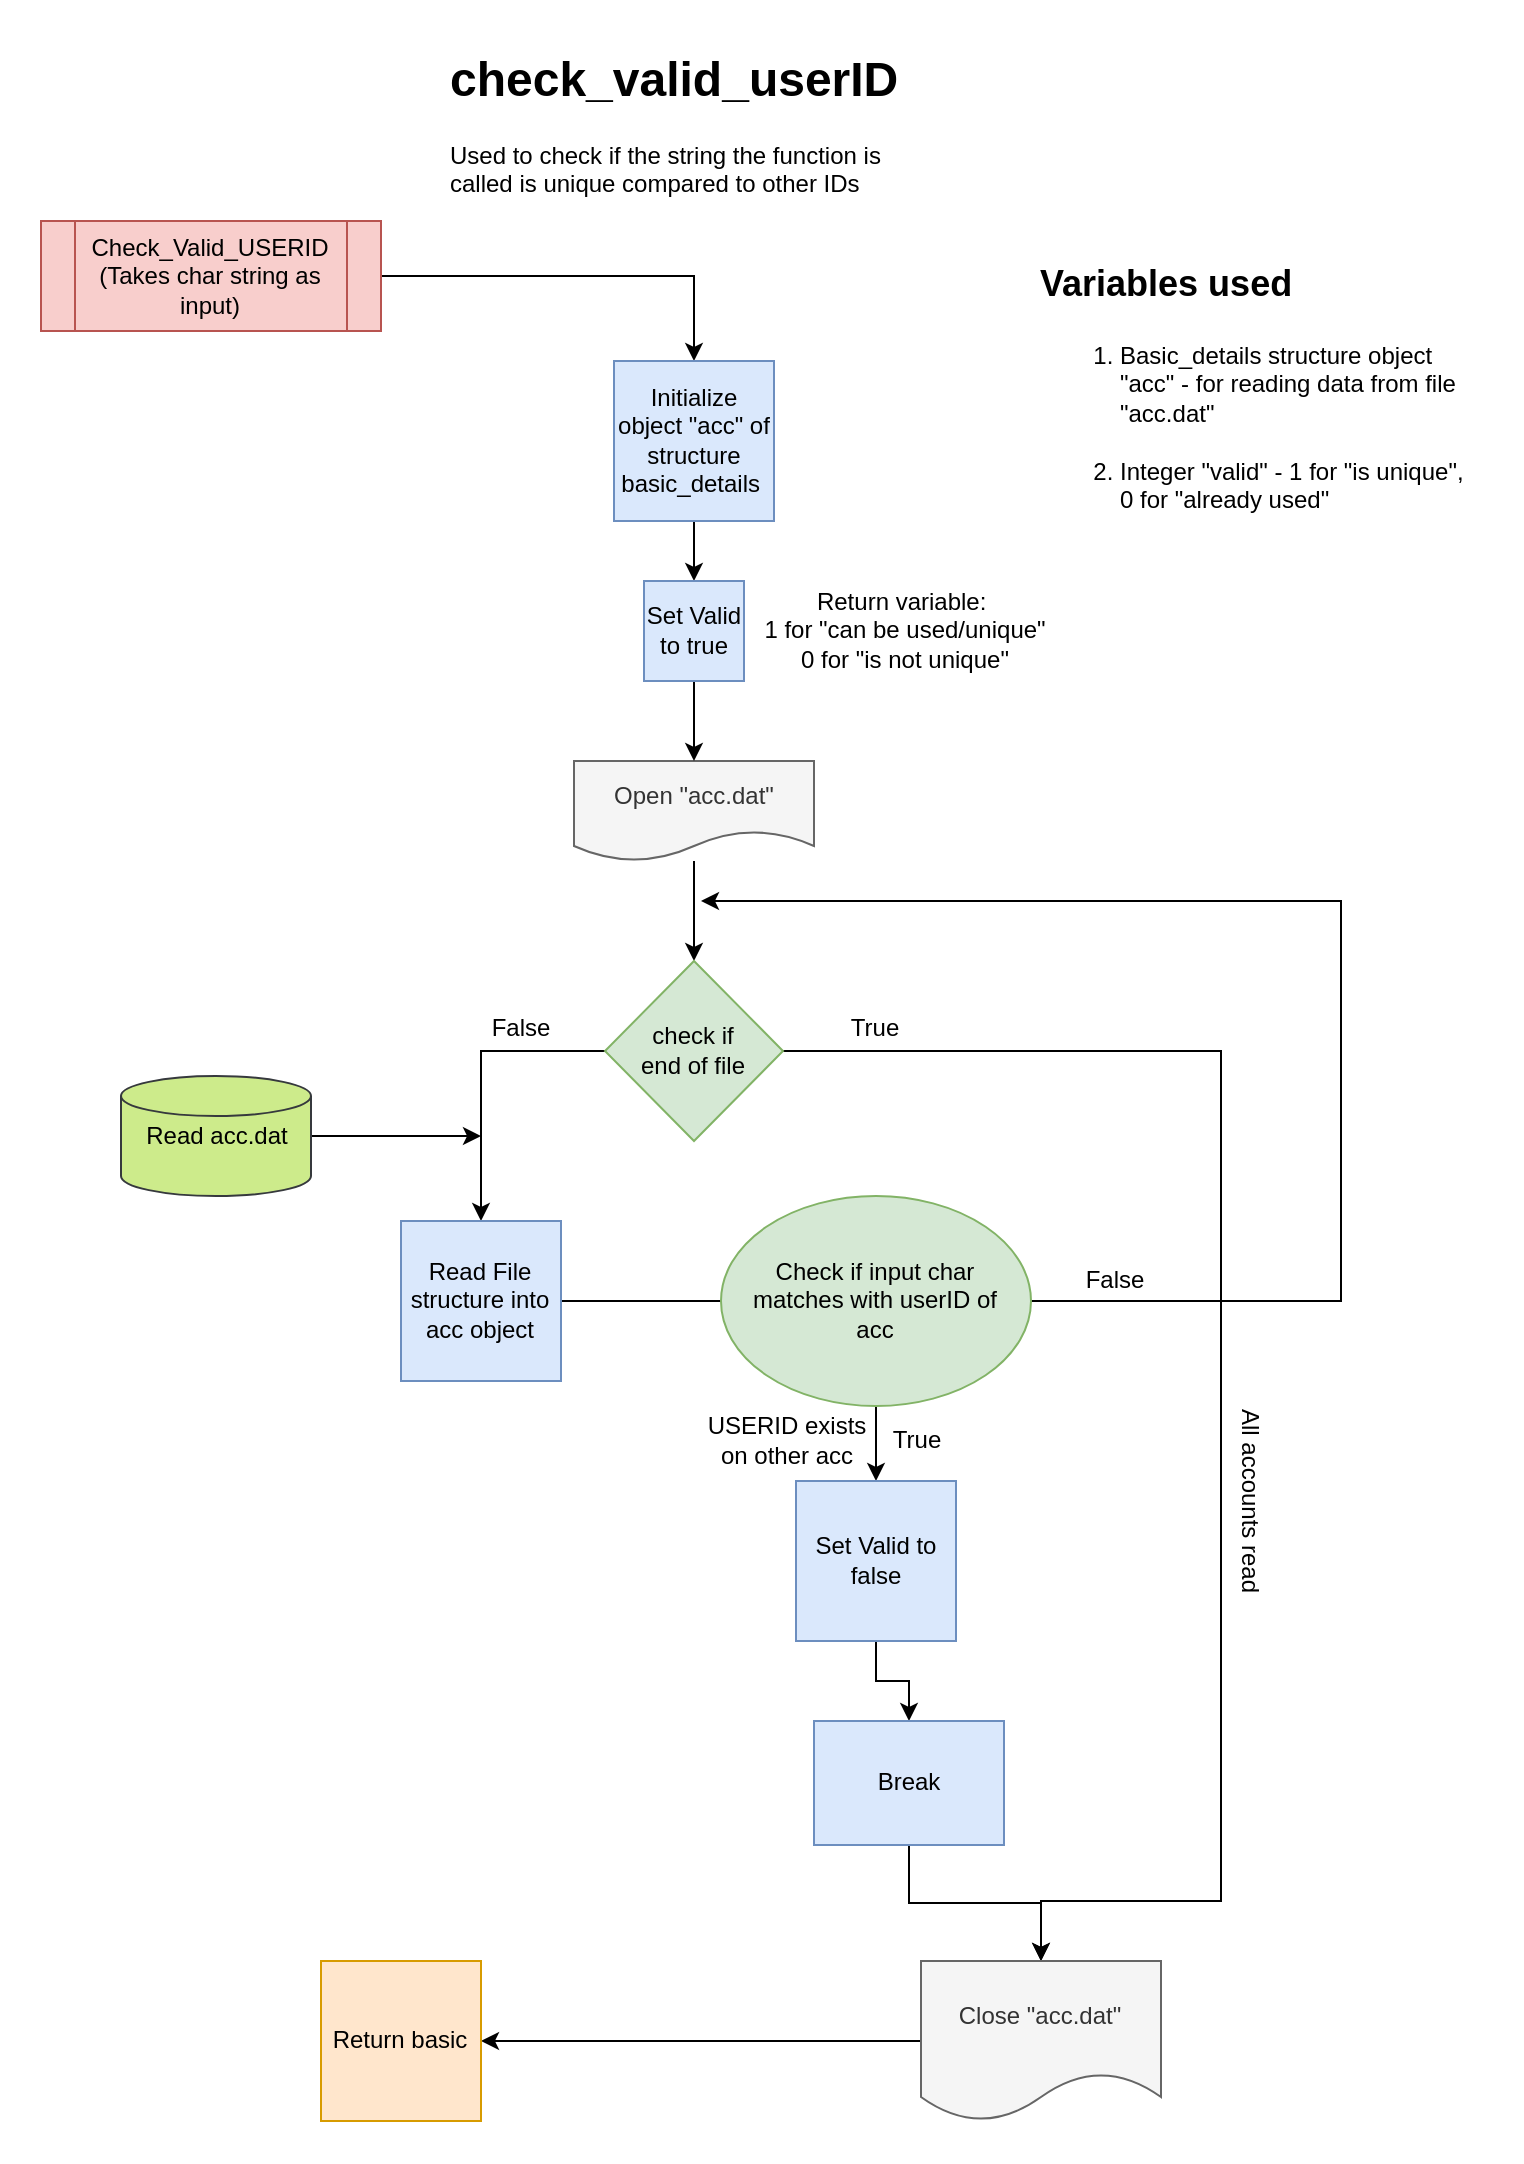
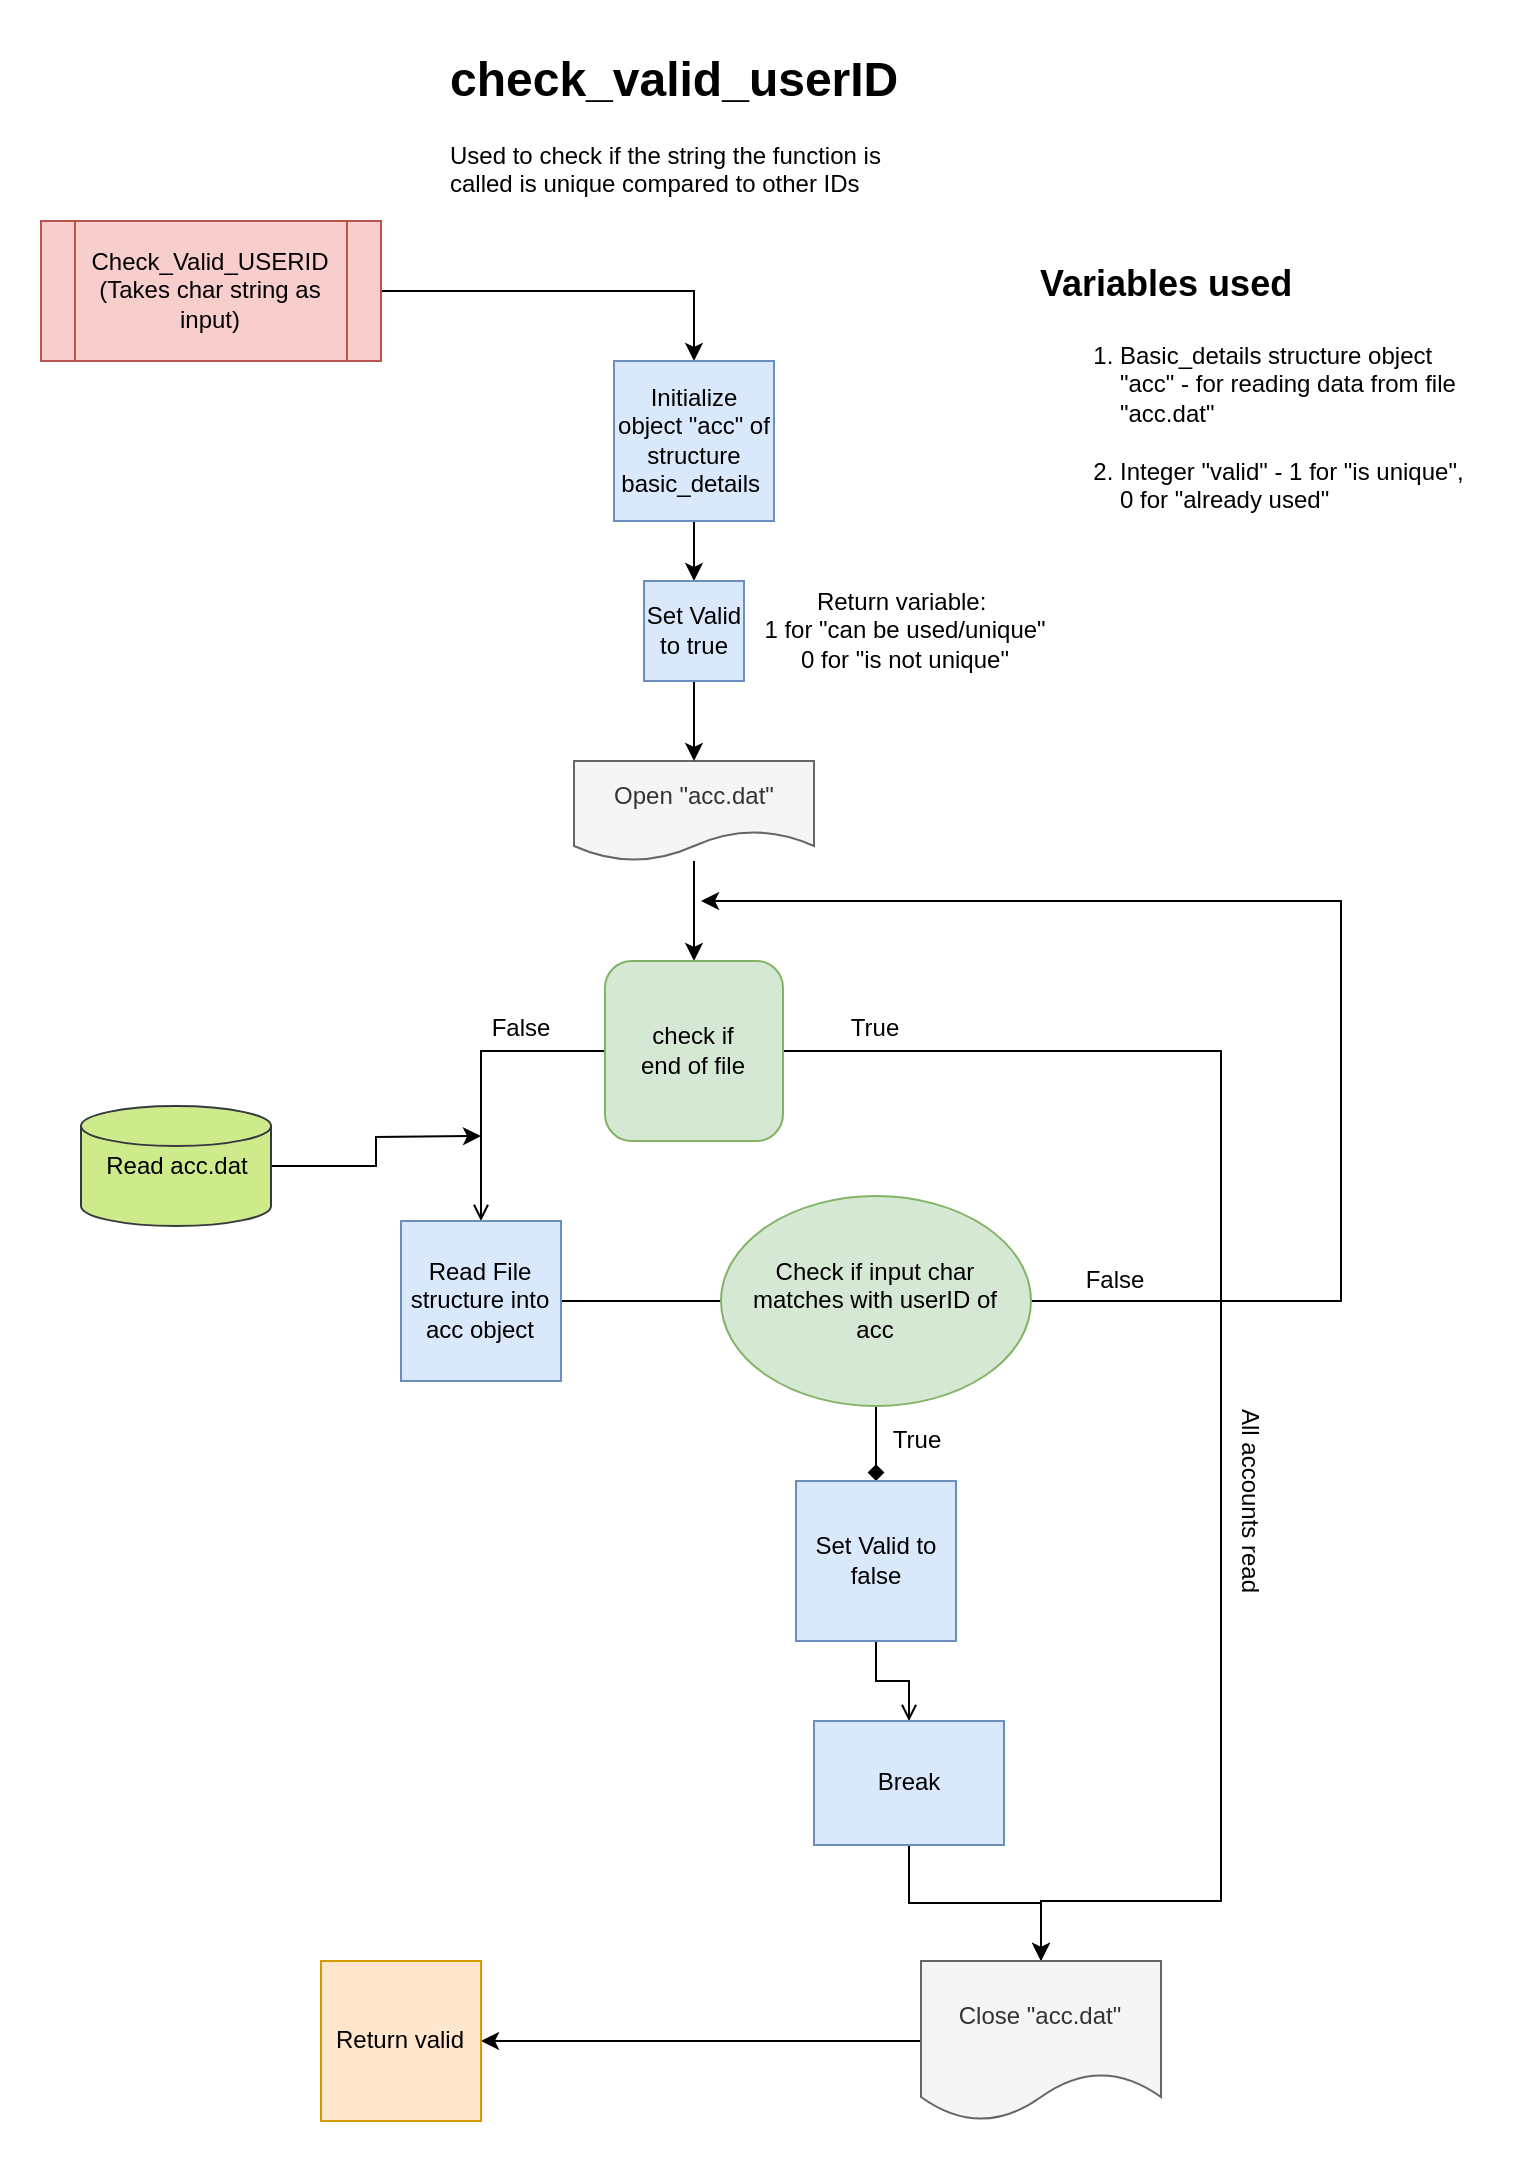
node "Check_Valid_USERID (Takes char string as input)": size 340x110 -> 340x140
node "check if end of file": shape diamond -> rounded rectangle
node "Read acc.dat": moved (216, 1136) -> (176, 1166)
edge "check if end of file" -> "Read File structure into acc object": arrowhead classic -> open
node "USERID exists on other acc": removed
edge "Check if input char matches with userID of acc" -> "Set Valid to false": arrowhead classic -> diamond
edge "Set Valid to false" -> "Break": arrowhead classic -> open
node "Return basic": label "Return basic" -> "Return valid"
